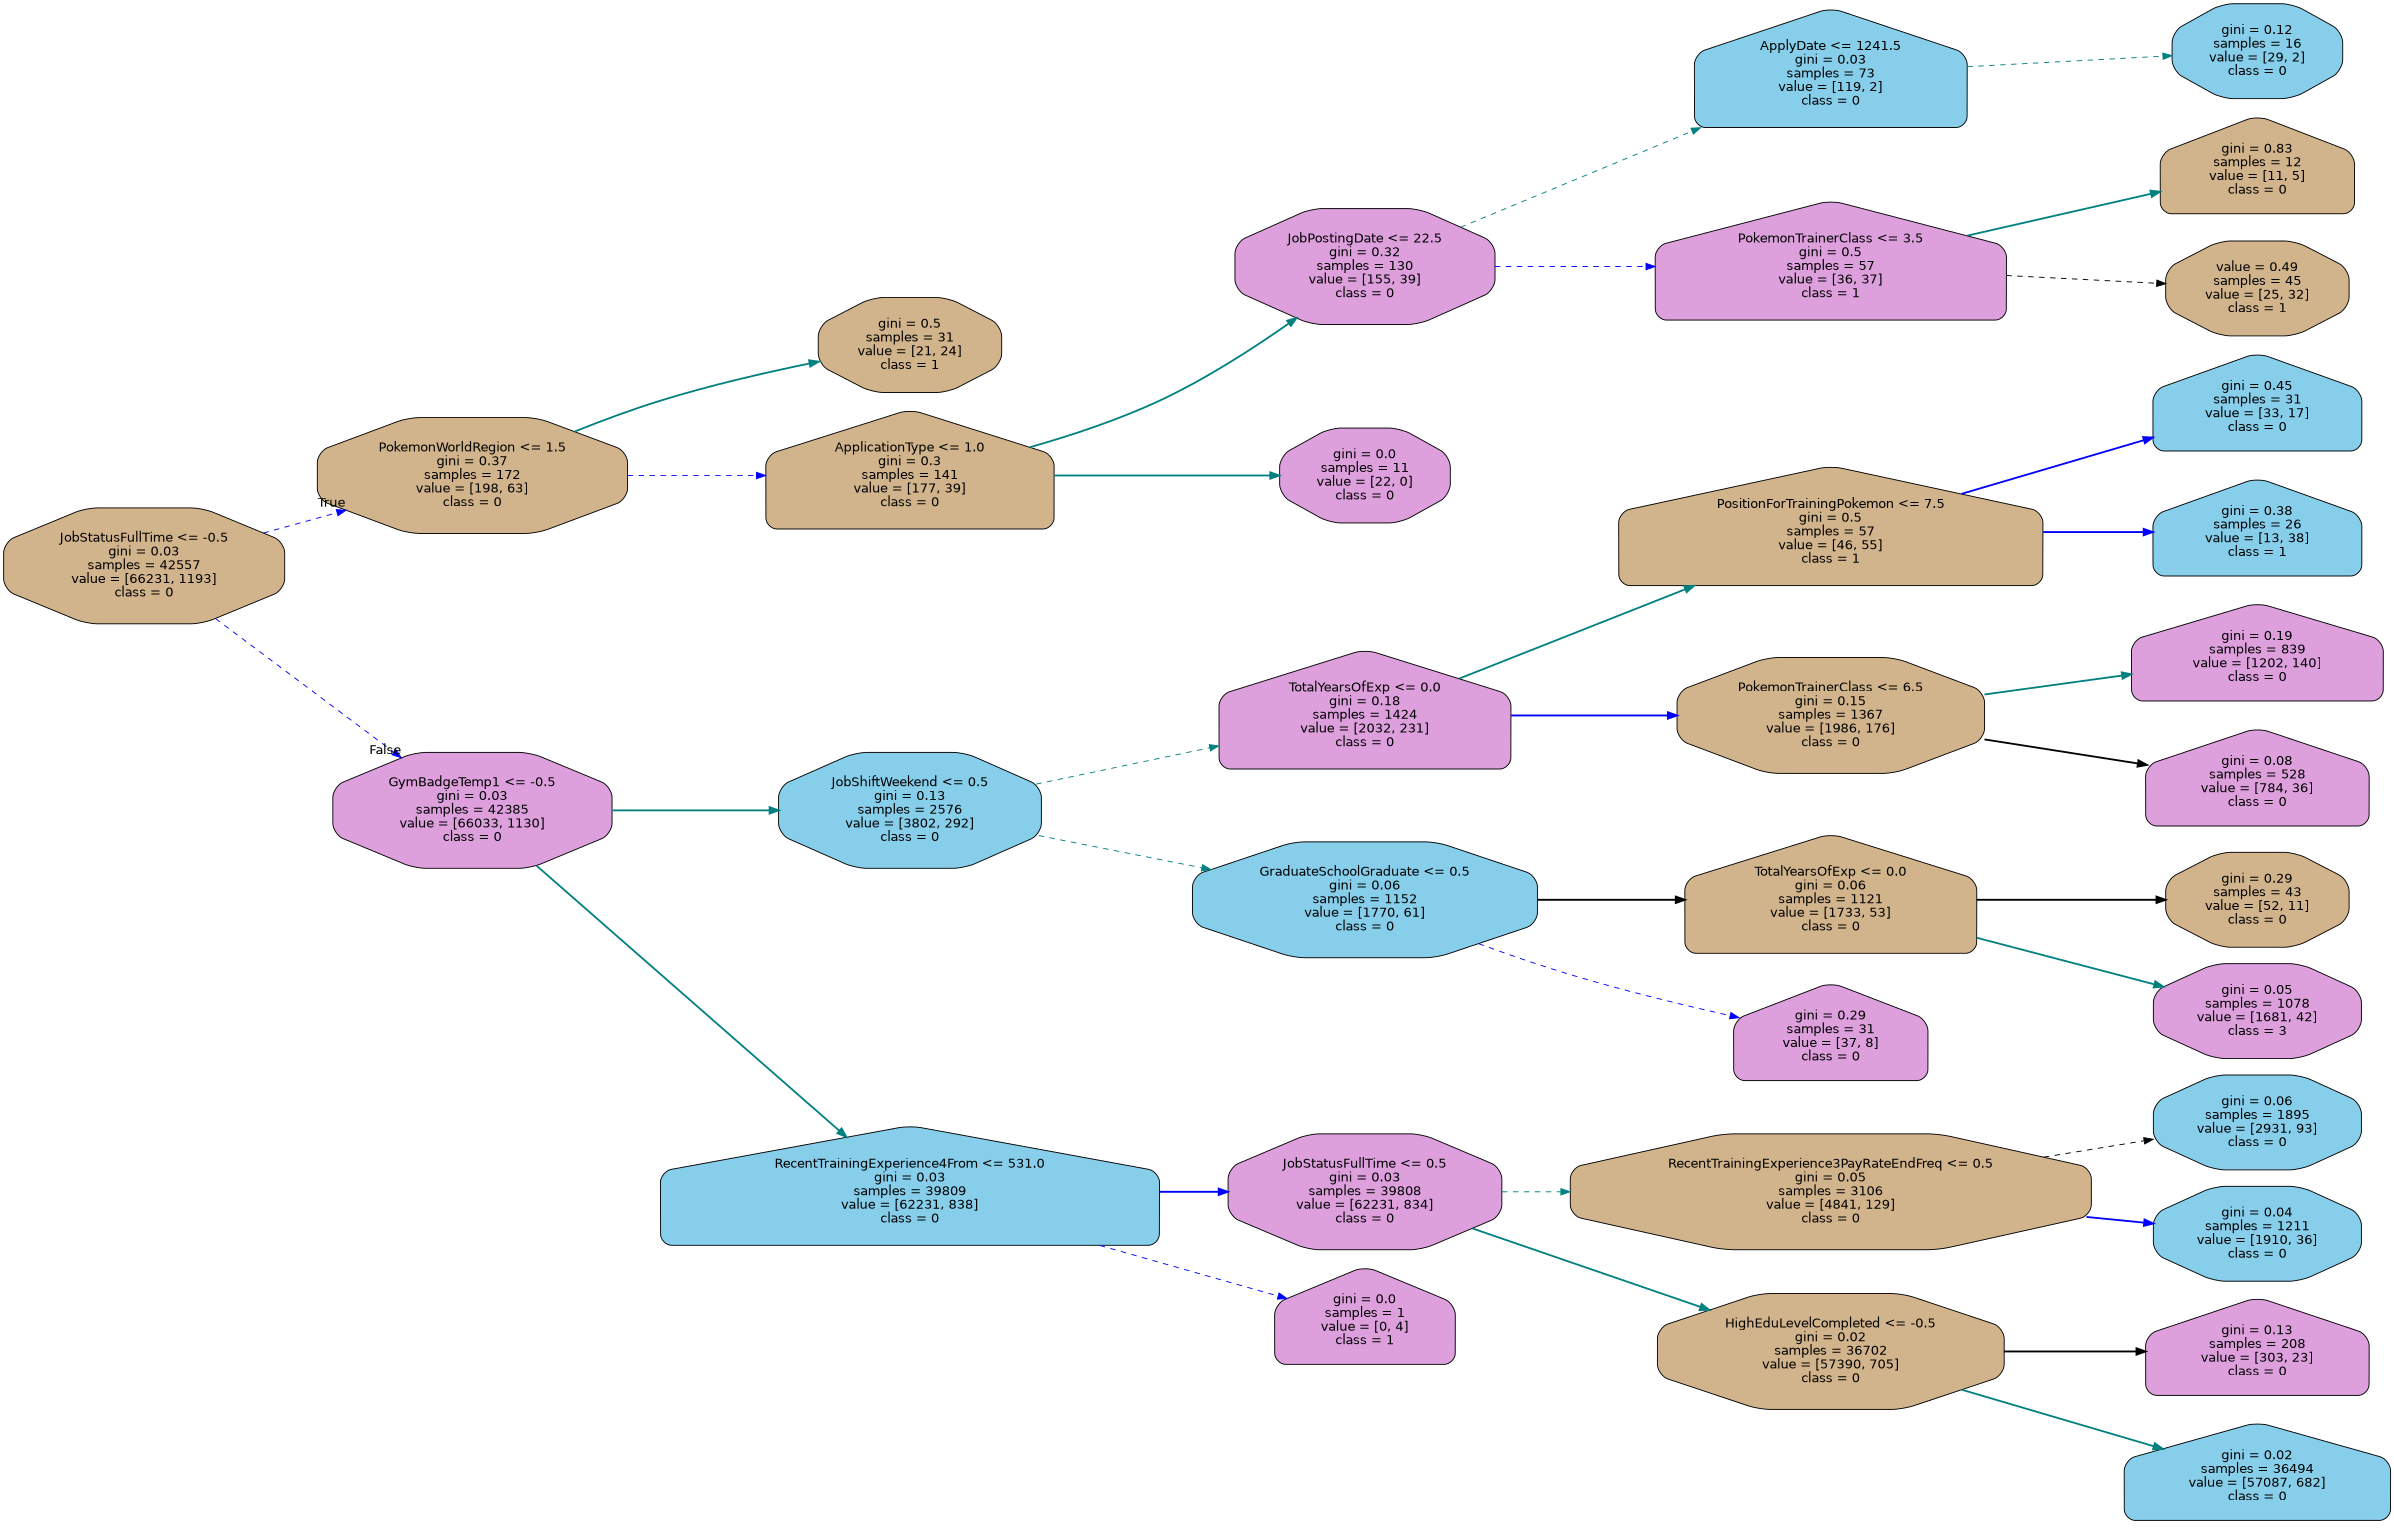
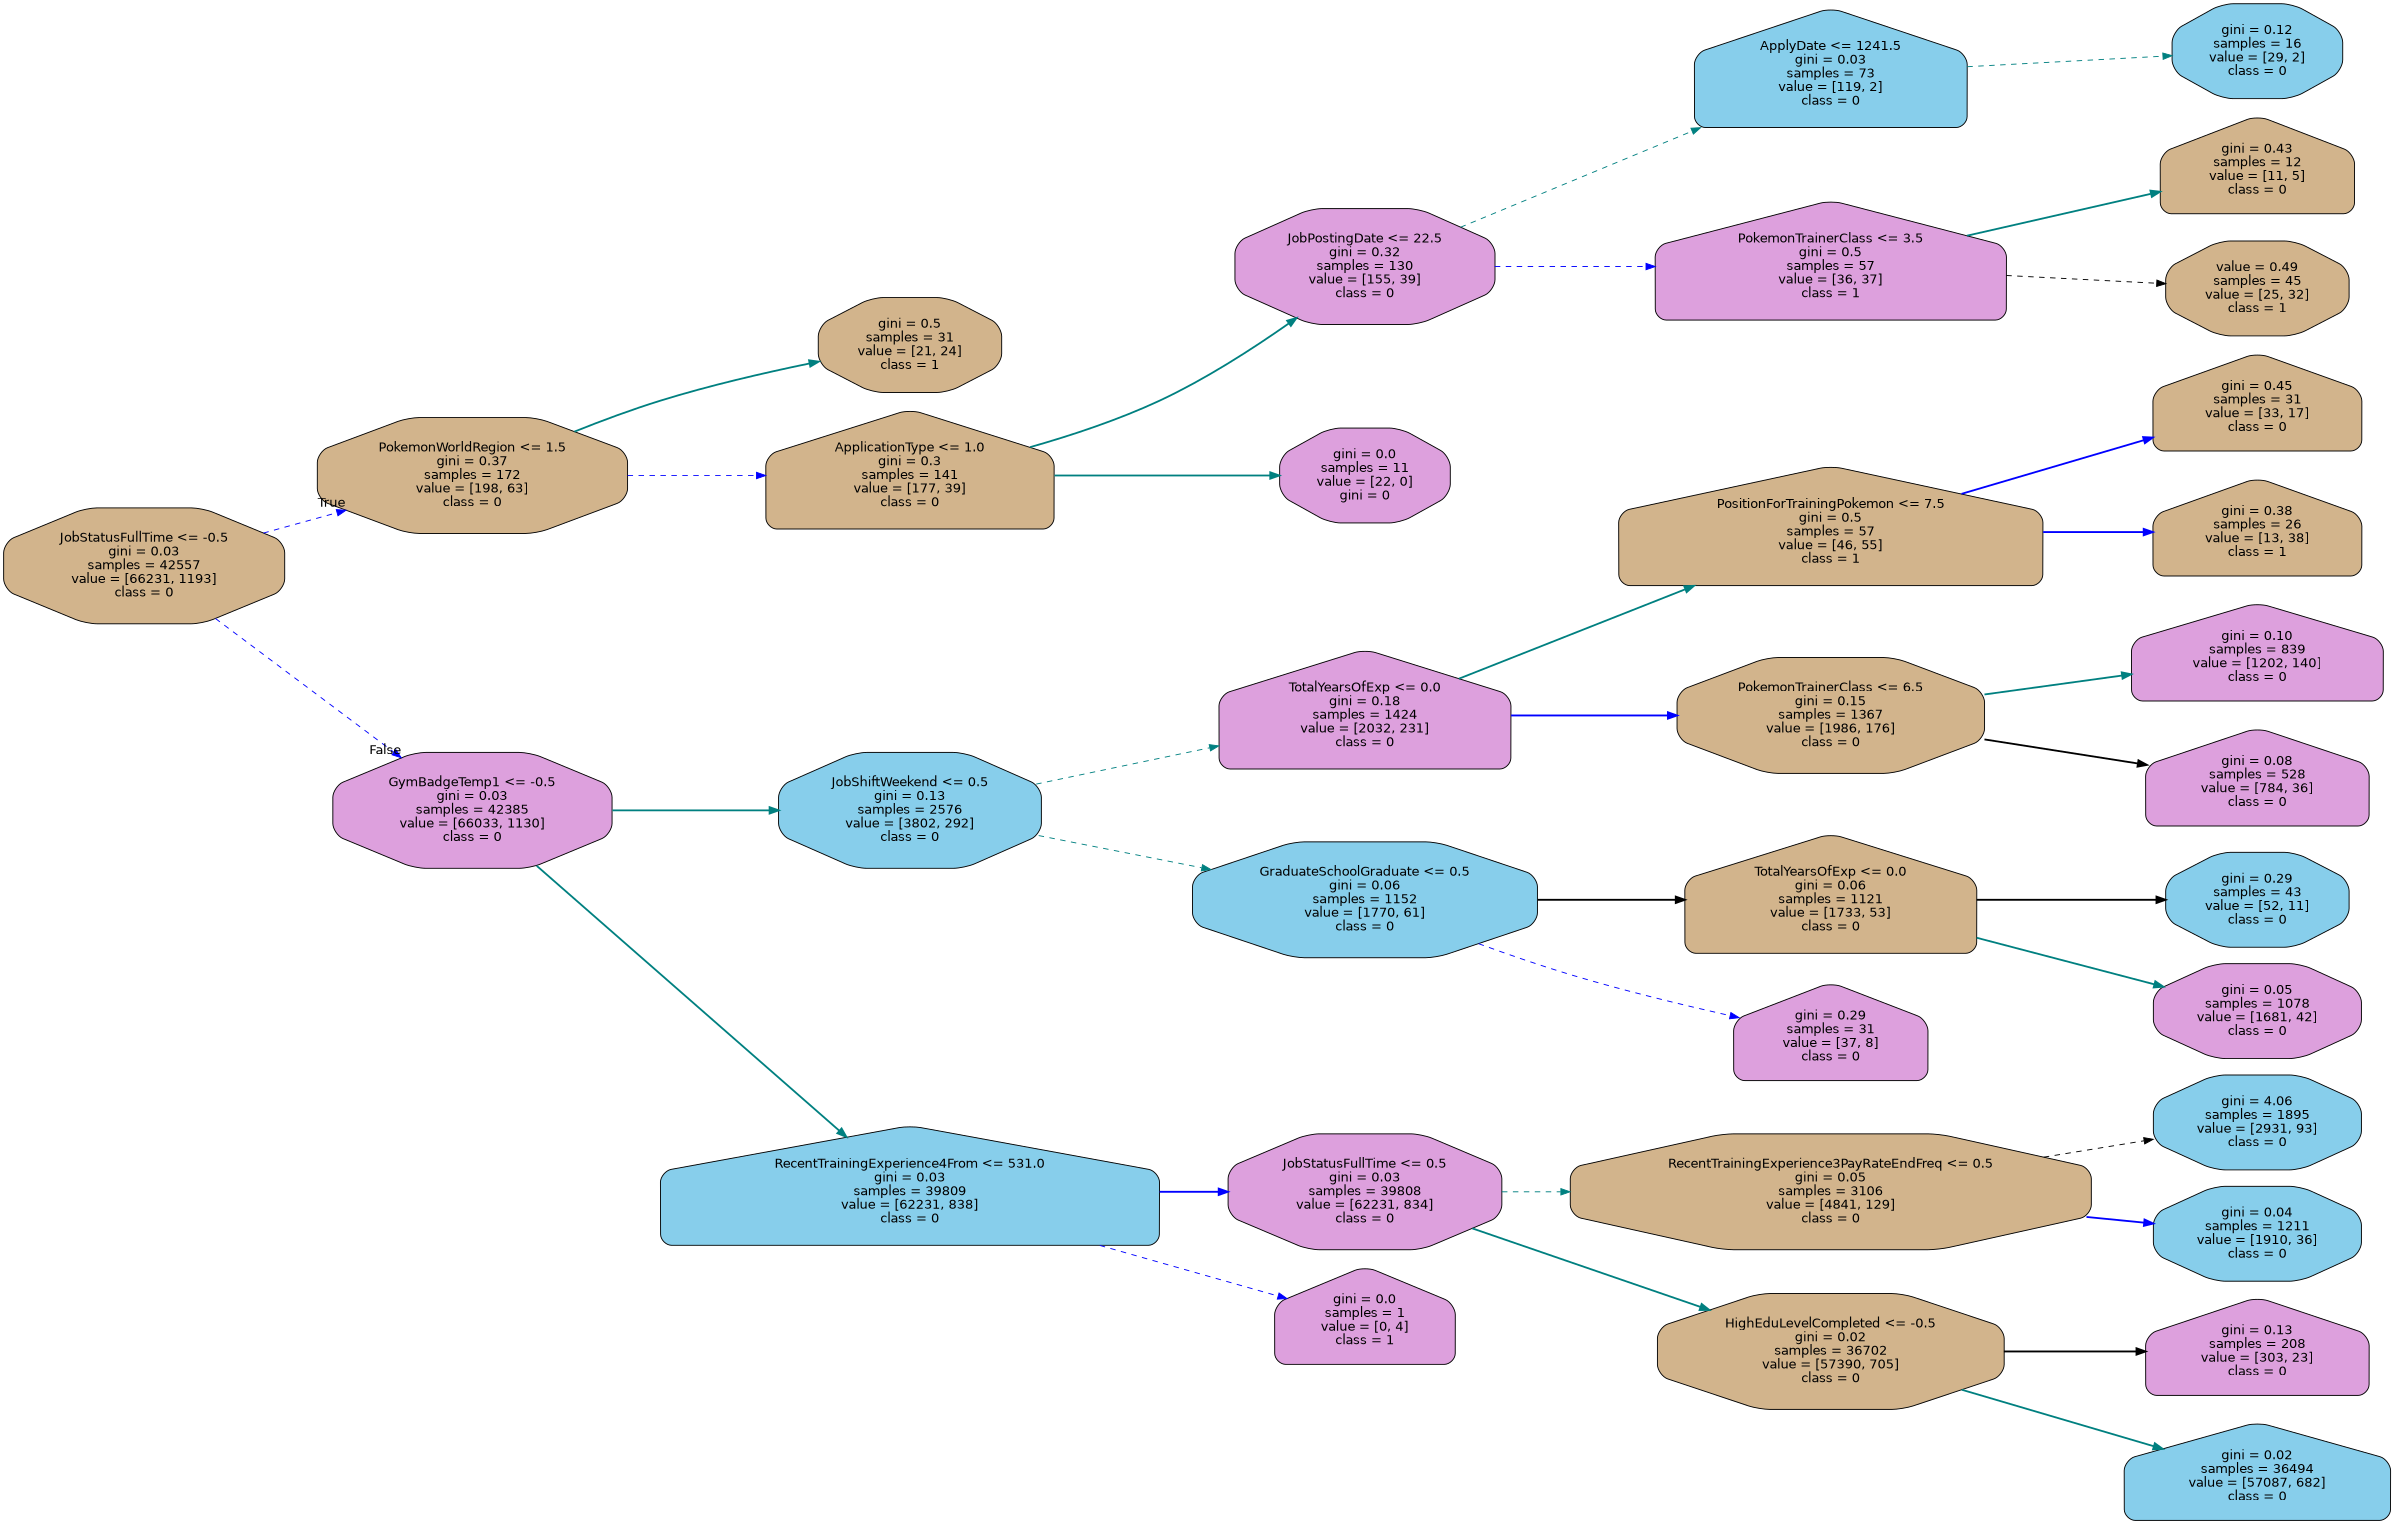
node "gini = 0.83 samples = 12 value = [11, 5] class = 0": label "gini = 0.83 samples = 12 value = [11, 5] class = 0" -> "gini = 0.43 samples = 12 value = [11, 5] class = 0"
node "gini = 0.45 samples = 31 value = [33, 17] class = 0": fillcolor skyblue -> tan
node "gini = 0.0 samples = 11 value = [22, 0] class = 0": label "gini = 0.0 samples = 11 value = [22, 0] class = 0" -> "gini = 0.0 samples = 11 value = [22, 0] gini = 0"
node "gini = 0.38 samples = 26 value = [13, 38] class = 1": fillcolor skyblue -> tan
node "gini = 0.19 samples = 839 value = [1202, 140] class = 0": label "gini = 0.19 samples = 839 value = [1202, 140] class = 0" -> "gini = 0.10 samples = 839 value = [1202, 140] class = 0"
node "gini = 0.29 samples = 43 value = [52, 11] class = 0": fillcolor tan -> skyblue
node "gini = 0.05 samples = 1078 value = [1681, 42] class = 3": label "gini = 0.05 samples = 1078 value = [1681, 42] class = 3" -> "gini = 0.05 samples = 1078 value = [1681, 42] class = 0"
node "gini = 0.06 samples = 1895 value = [2931, 93] class = 0": label "gini = 0.06 samples = 1895 value = [2931, 93] class = 0" -> "gini = 4.06 samples = 1895 value = [2931, 93] class = 0"
